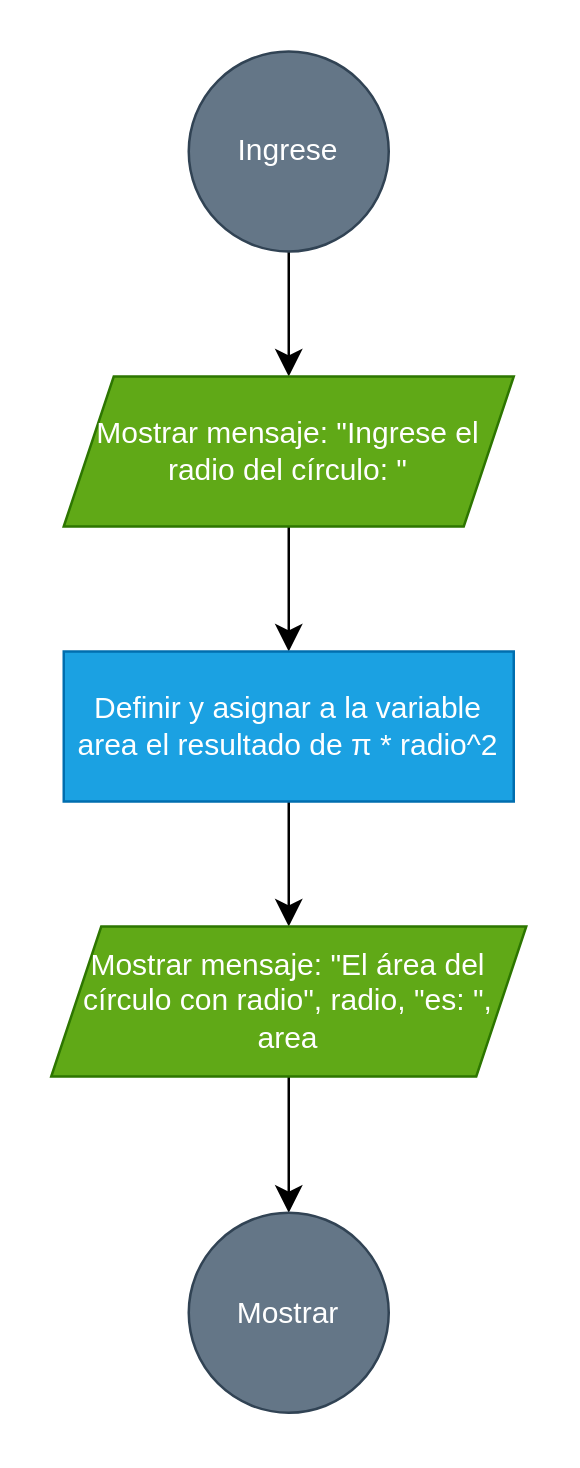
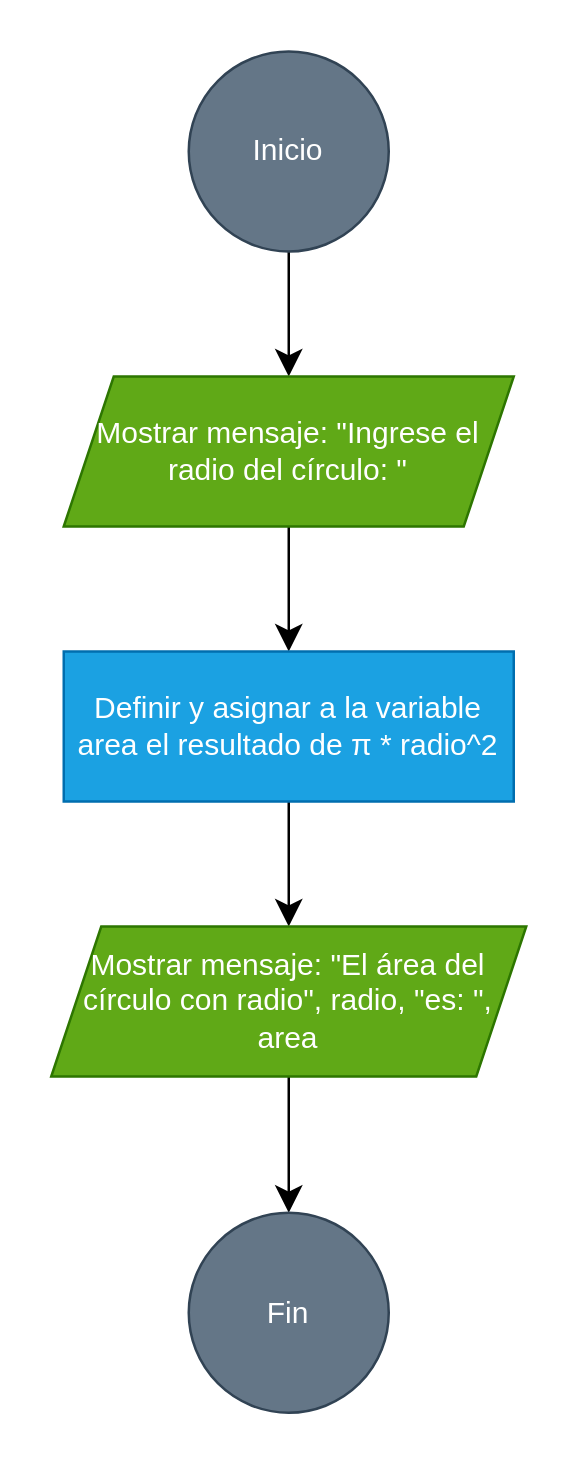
node "Ingrese": label "Ingrese" -> "Inicio"
node "Mostrar": label "Mostrar" -> "Fin"
